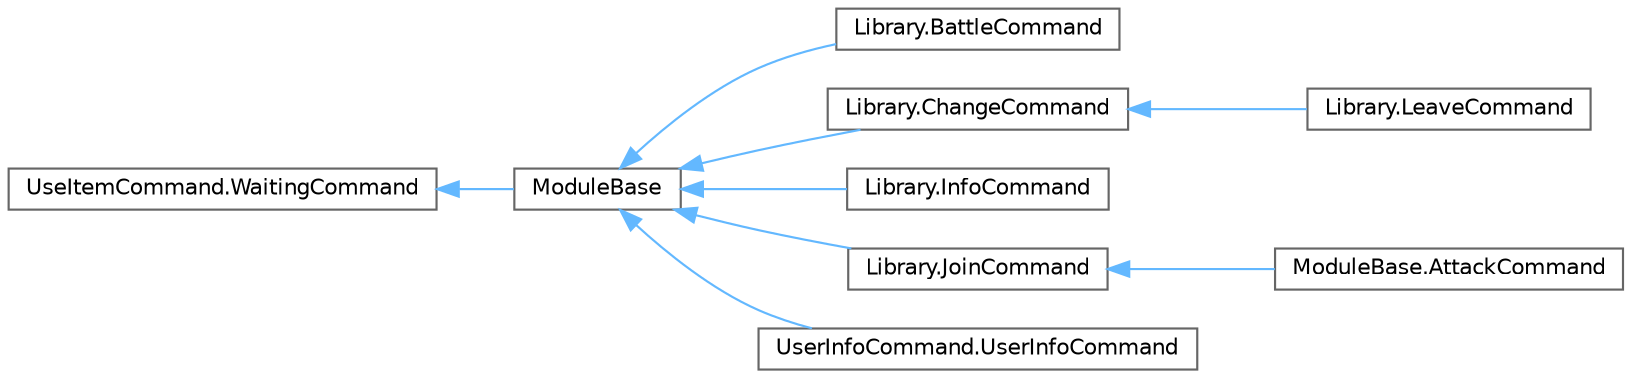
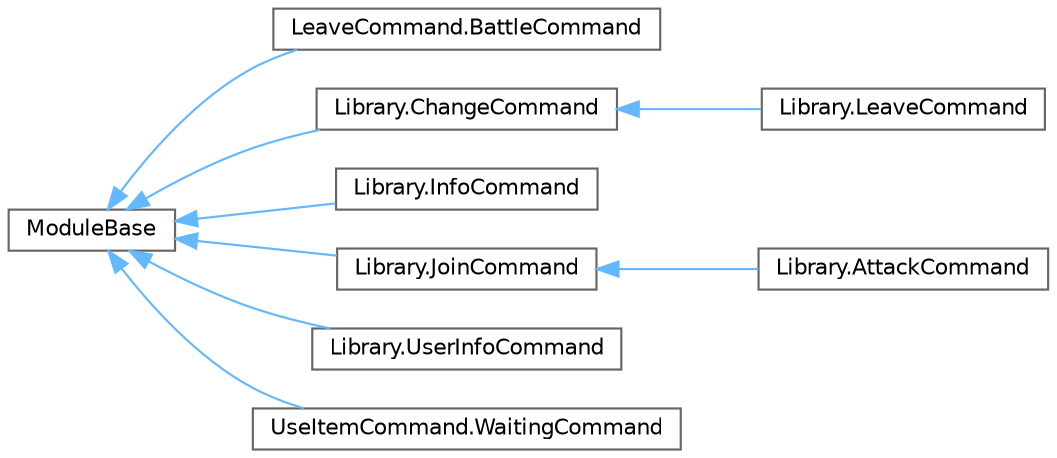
node "Library.BattleCommand": label "Library.BattleCommand" -> "LeaveCommand.BattleCommand"
edge "ModuleBase" -> "UseItemCommand.WaitingCommand": reversed
node "ModuleBase.AttackCommand": label "ModuleBase.AttackCommand" -> "Library.AttackCommand"
node "UserInfoCommand.UserInfoCommand": label "UserInfoCommand.UserInfoCommand" -> "Library.UserInfoCommand"
